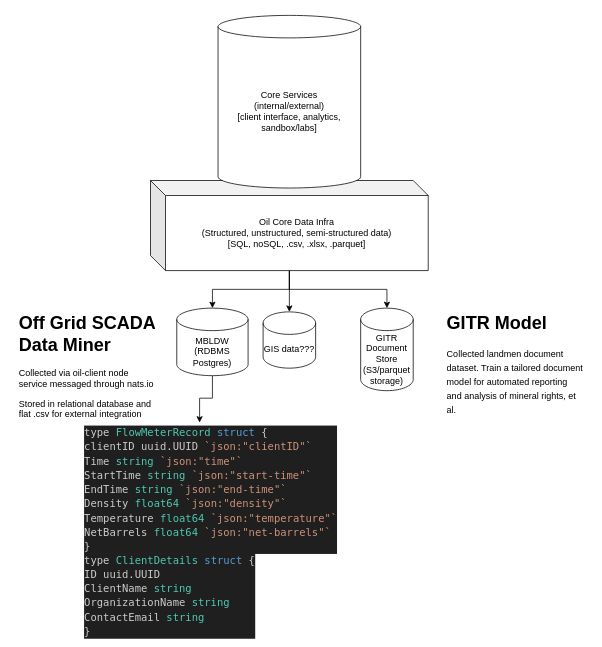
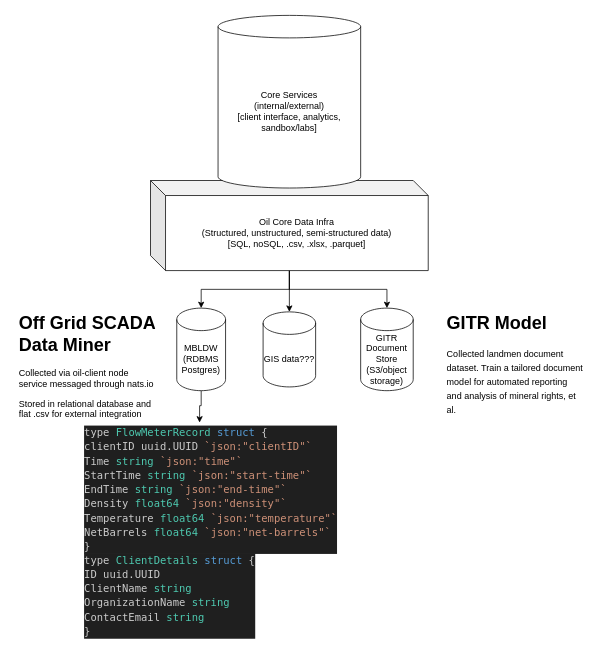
node "GIS data???": size 53x56 -> 53x75
node "MBLDW (RDBMS Postgres)": size 71x68 -> 49x83
node "GITR Document Store (S3/parquet storage)": label "GITR Document Store (S3/parquet storage)" -> "GITR Document Store (S3/object storage)"
